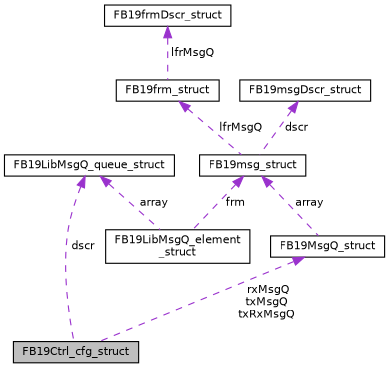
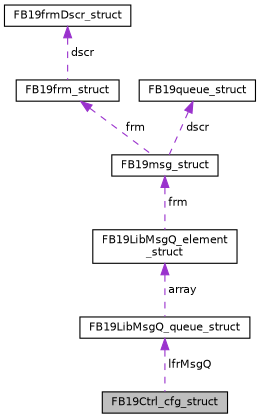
edge "FB19frm_struct" -> "FB19frmDscr_struct": label " lfrMsgQ" -> " dscr"
node "FB19msgDscr_struct": label "FB19msgDscr_struct" -> "FB19queue_struct"
edge "FB19msg_struct" -> "FB19frm_struct": label " lfrMsgQ" -> " frm"
edge "FB19LibMsgQ_element _struct" -> "FB19LibMsgQ_queue_struct": reversed
edge "FB19Ctrl_cfg_struct" -> "FB19LibMsgQ_queue_struct": label " dscr" -> " lfrMsgQ"
node "FB19MsgQ_struct": removed
